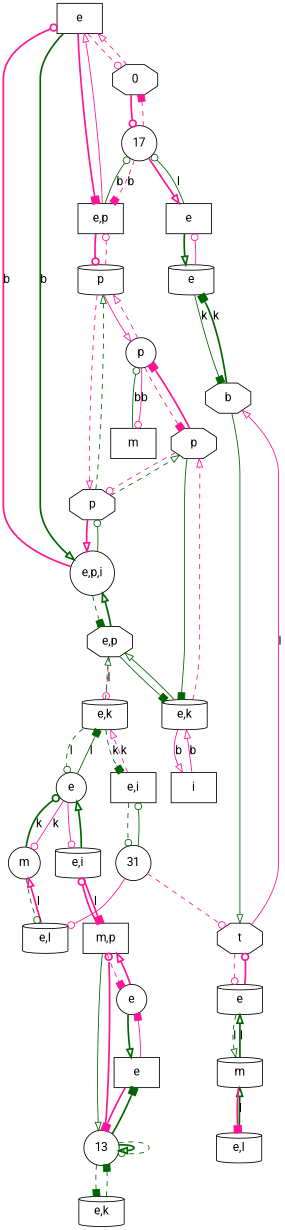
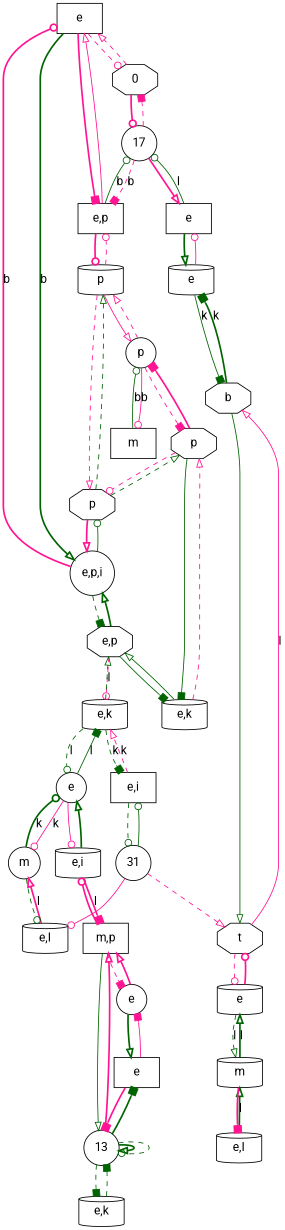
node "i": removed
edge "31" -> "t": arrowhead odot -> onormal
edge "13" -> "m,p": arrowhead odot -> onormal
